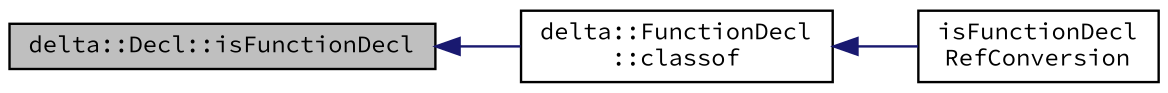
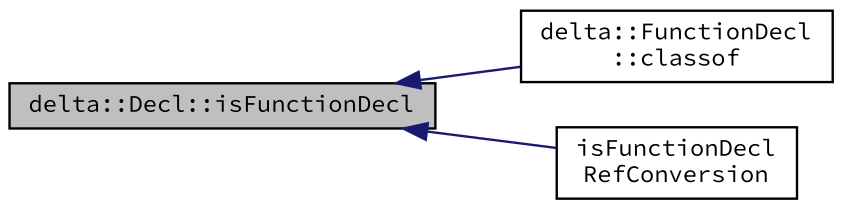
edge "isFunctionDecl RefConversion" -> "delta::FunctionDecl ::classof": now "isFunctionDecl RefConversion" -> "delta::Decl::isFunctionDecl"
